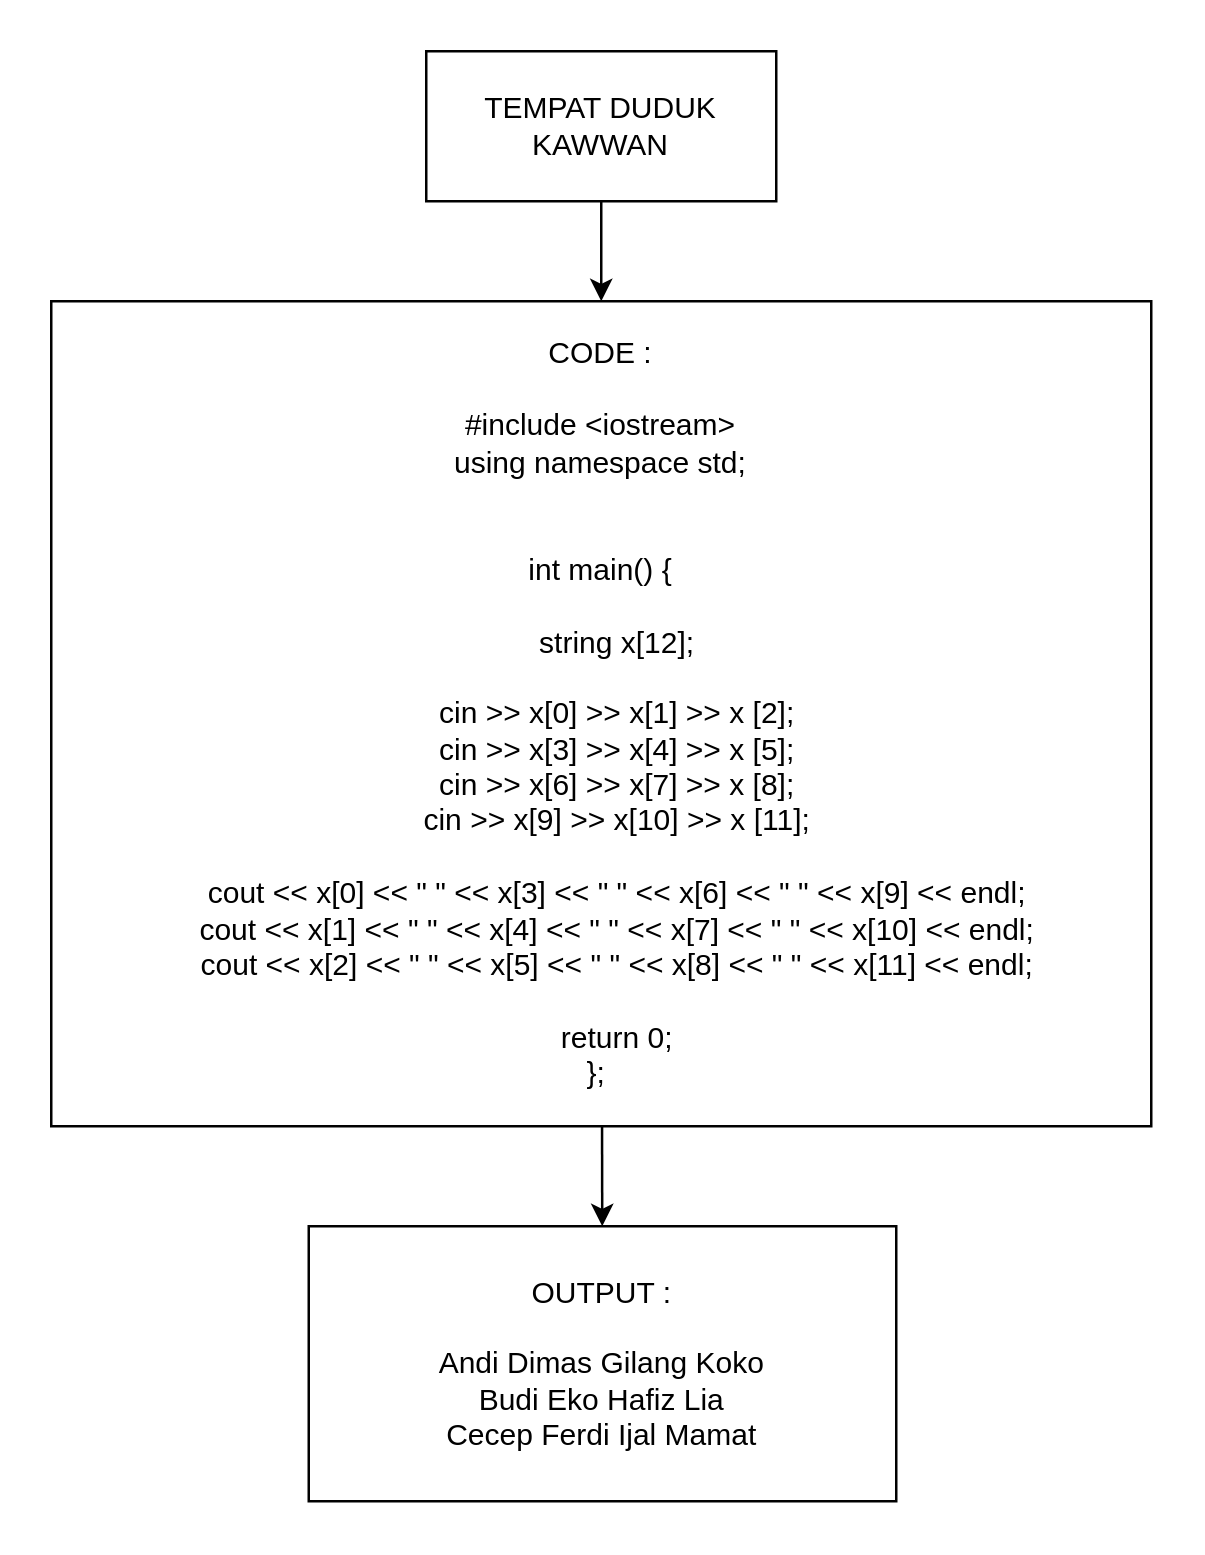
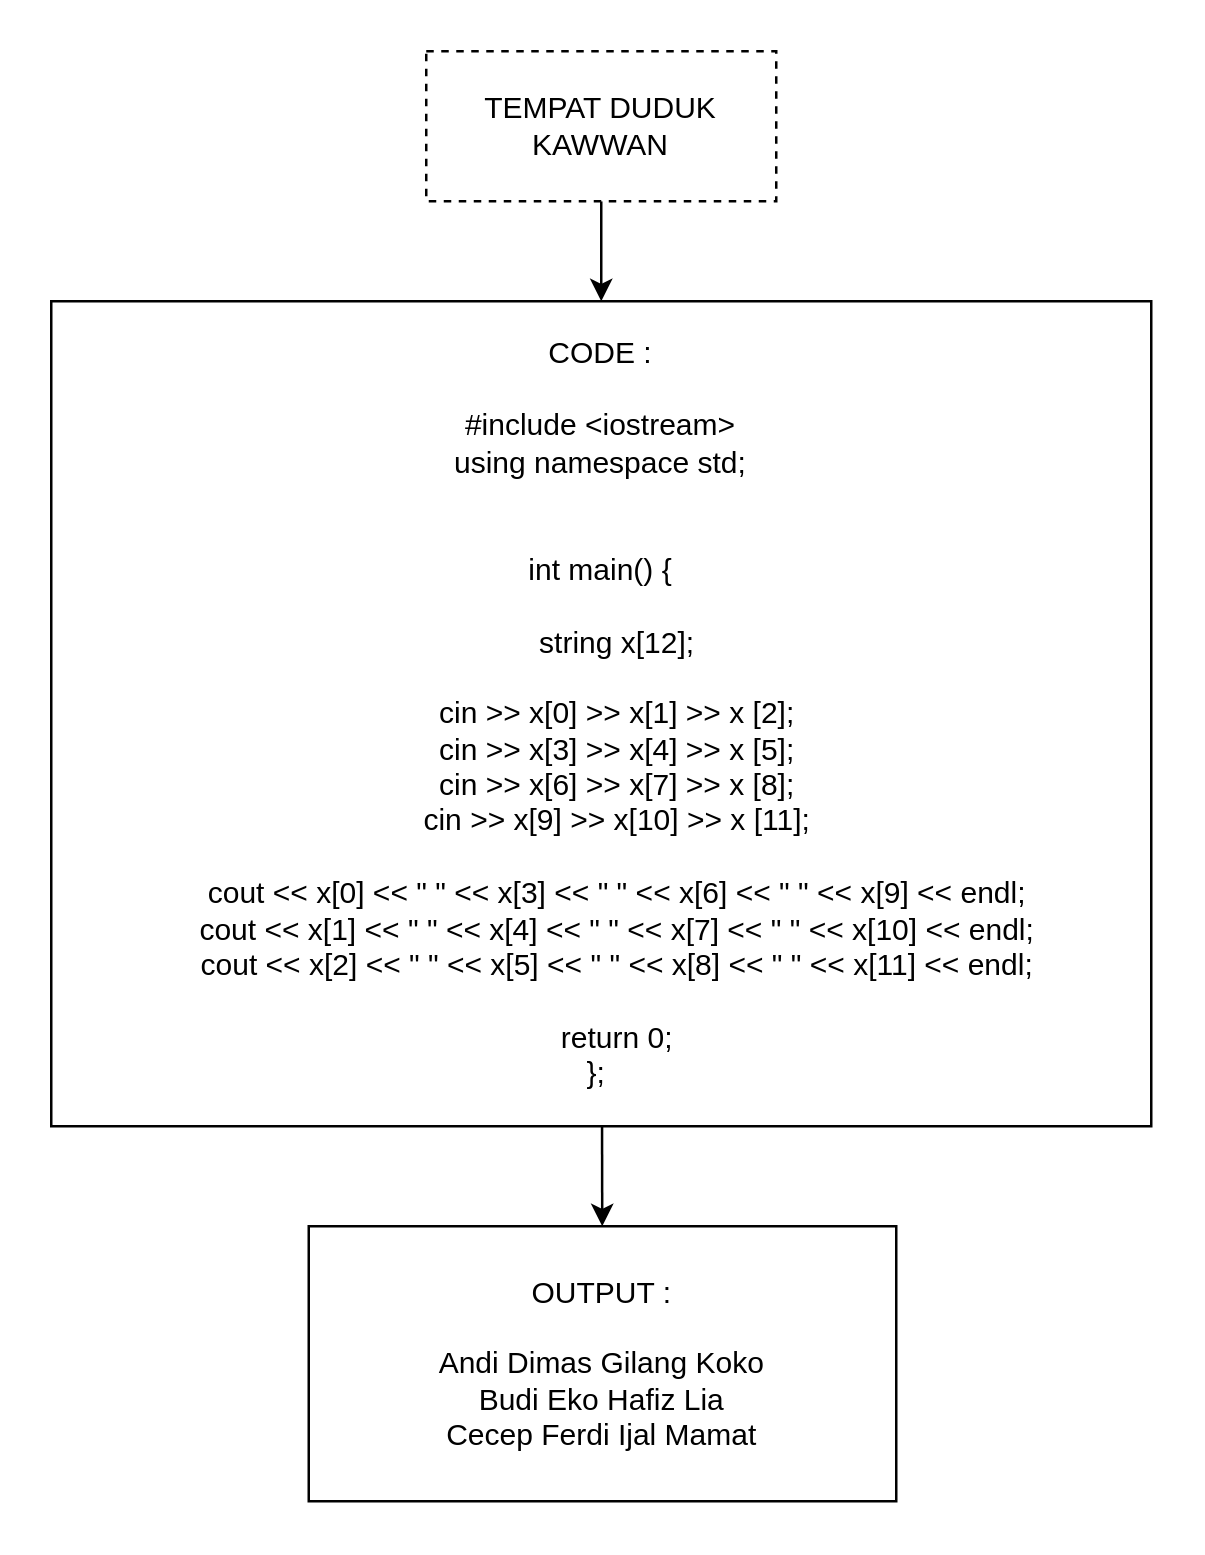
node "TEMPAT DUDUK KAWWAN": style solid -> dashed
